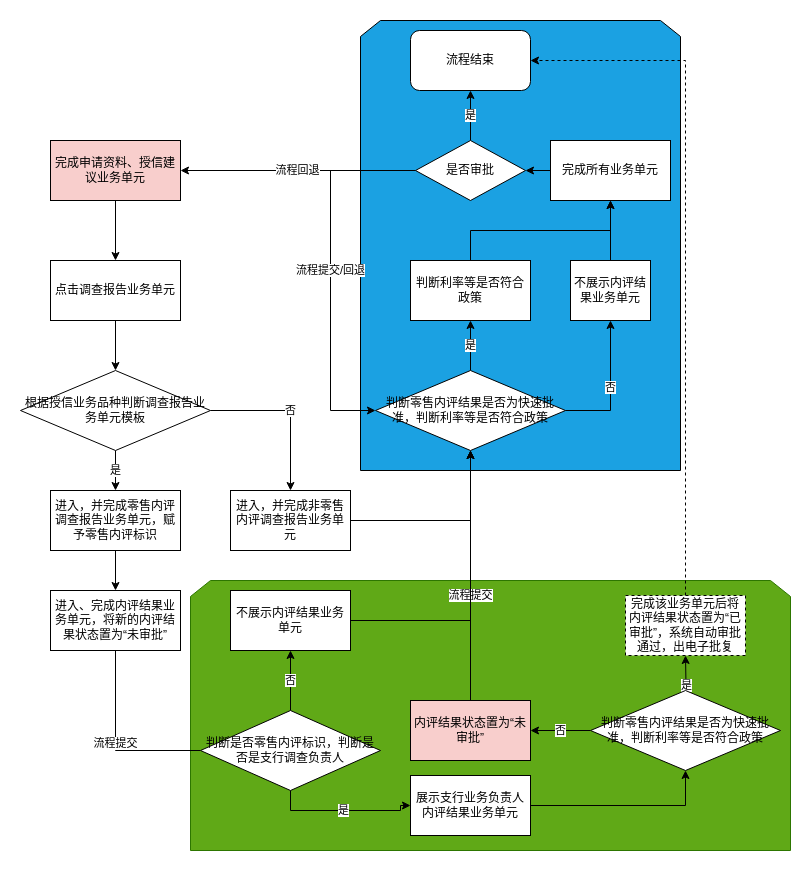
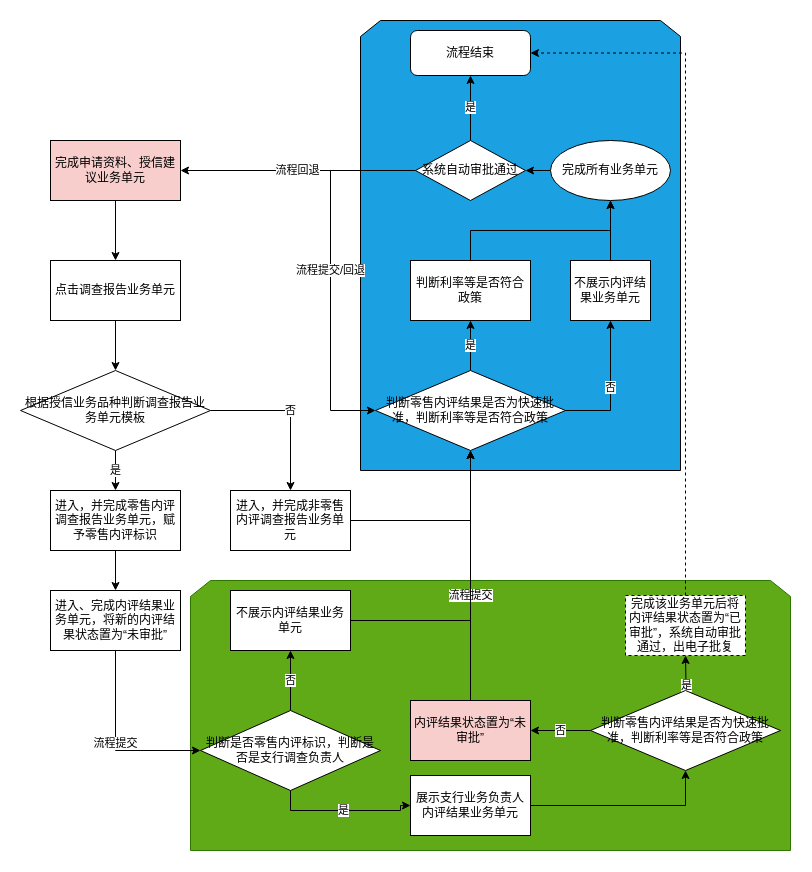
node "流程结束": size 120x60 -> 120x45
node "是否审批": label "是否审批" -> "系统自动审批通过"
node "完成所有业务单元": shape rectangle -> ellipse
edge "进入、完成内评结果业务单元，将新的内评结果状态置为“未审批”" -- "判断是否零售内评标识，判断是否是支行调查负责人": arrowhead none -> classic
